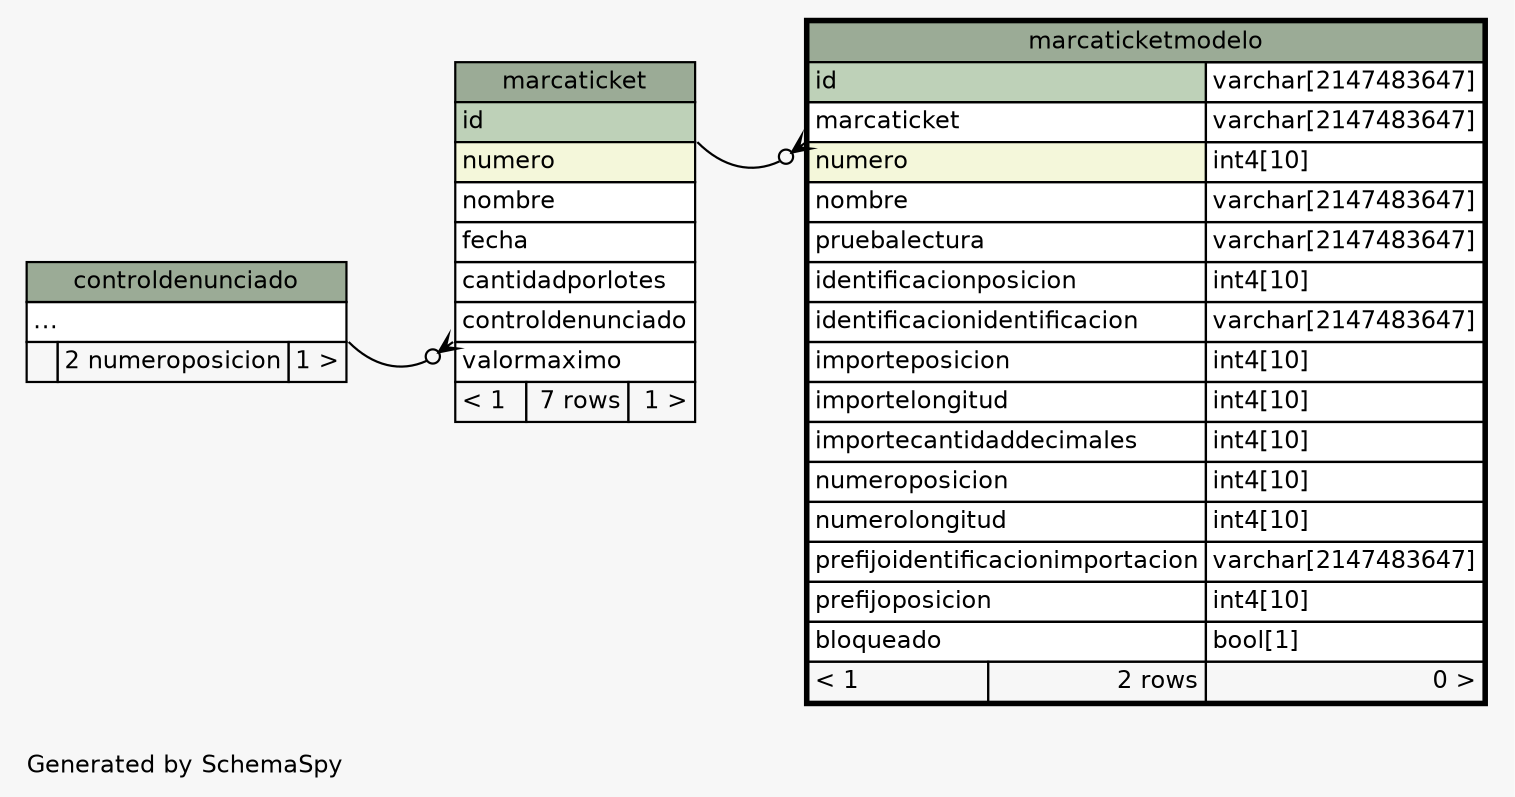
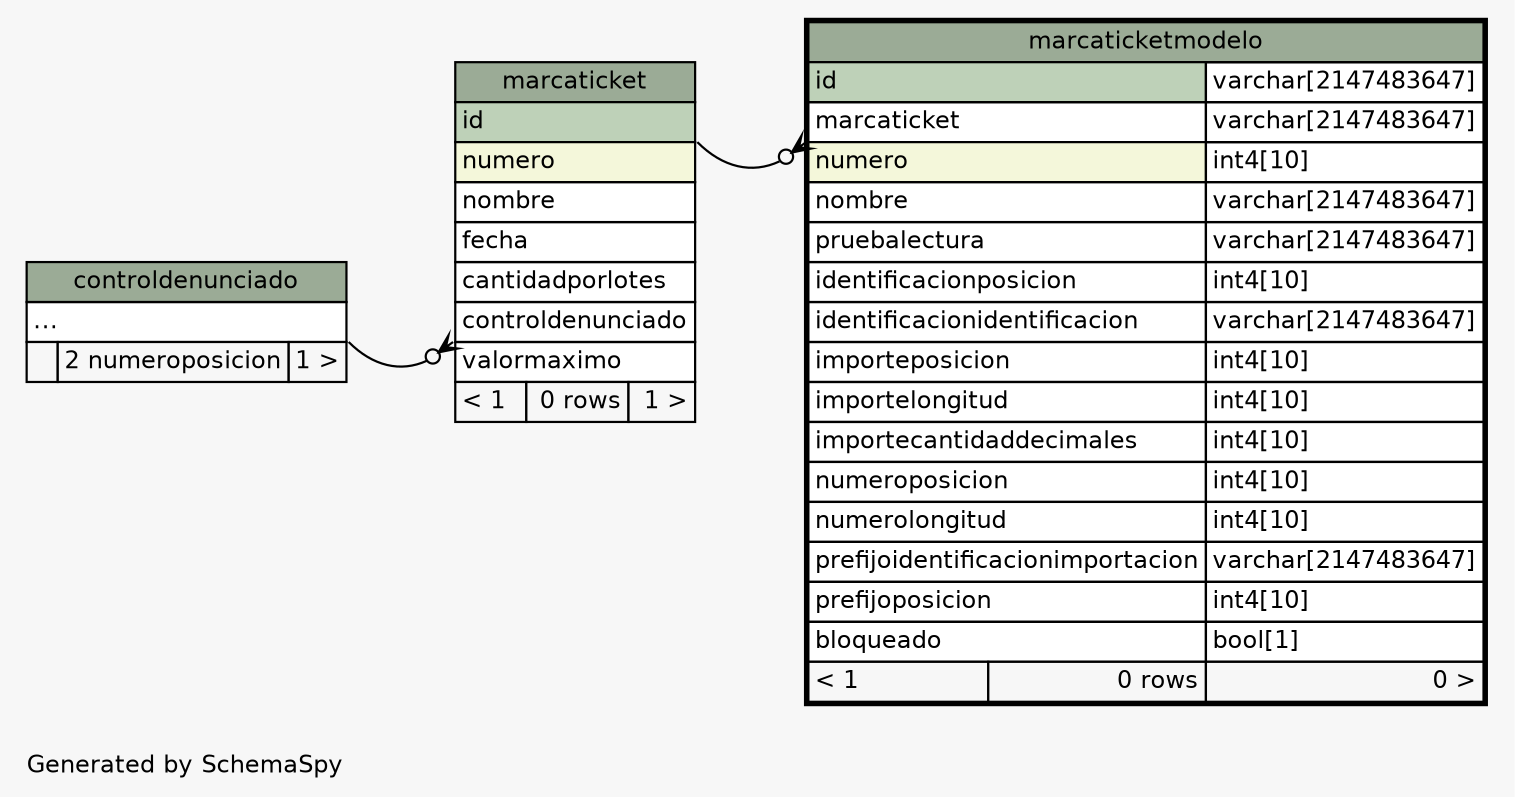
node "marcaticket": text "7 rows" -> "0 rows"
node "marcaticketmodelo": text "2 rows" -> "0 rows"
